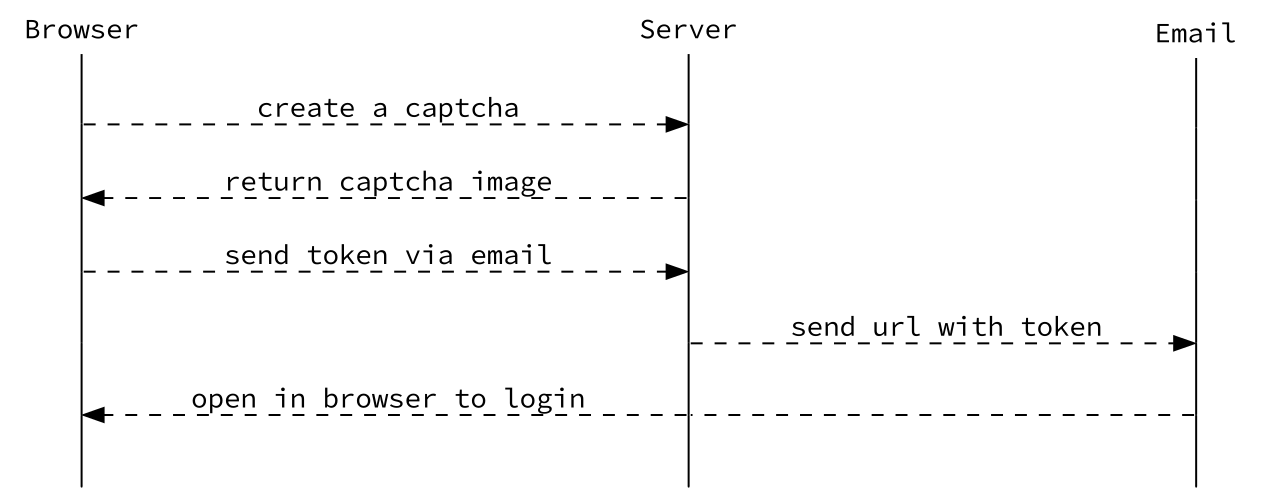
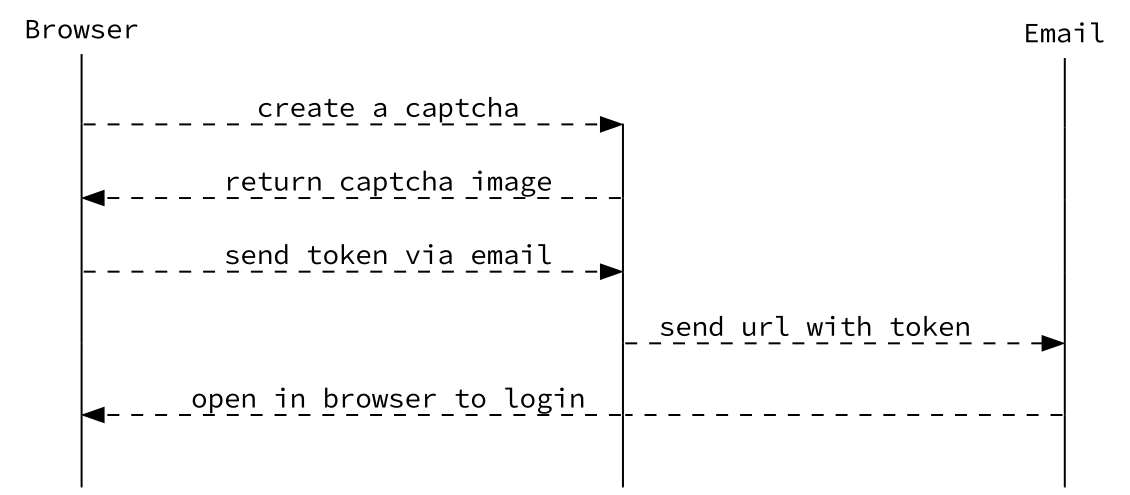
node "Server": removed
